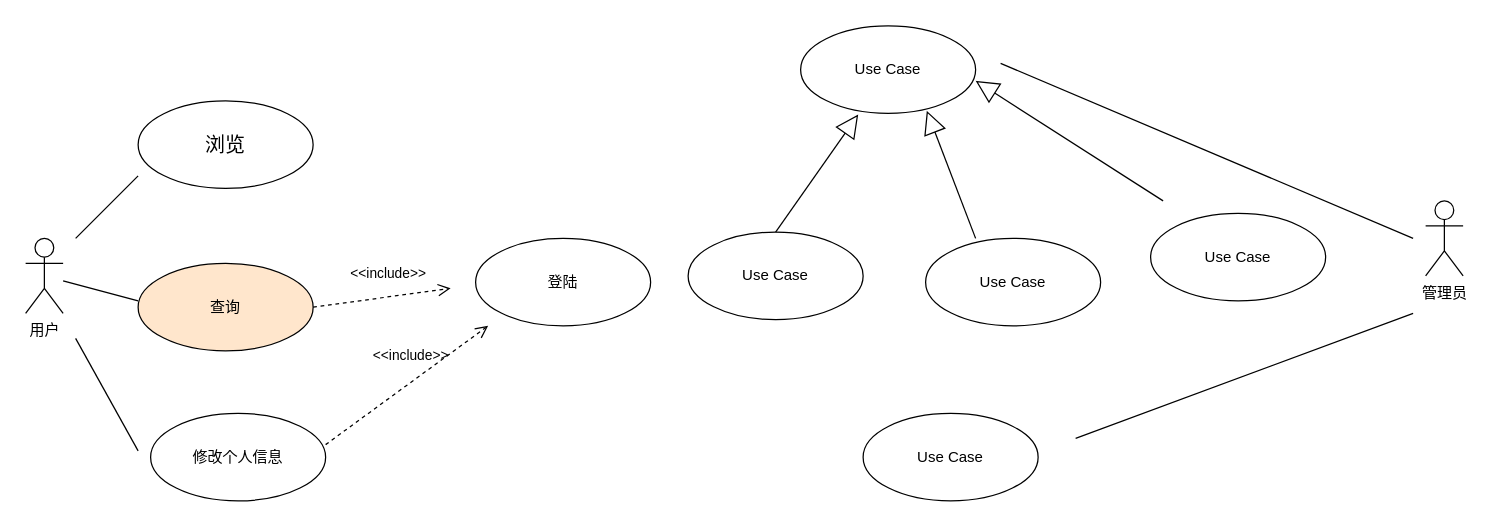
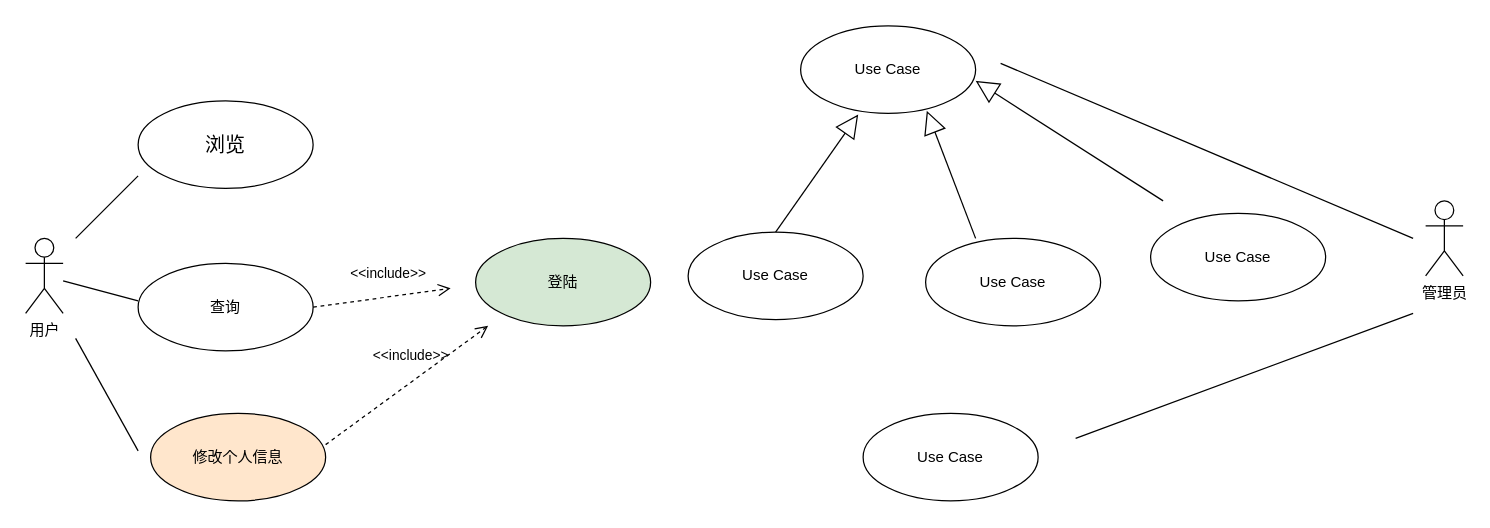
node "登陆": fillcolor #ffffff -> #d5e8d4
node "查询": fillcolor #ffe6cc -> #ffffff
node "修改个人信息": fillcolor #ffffff -> #ffe6cc
